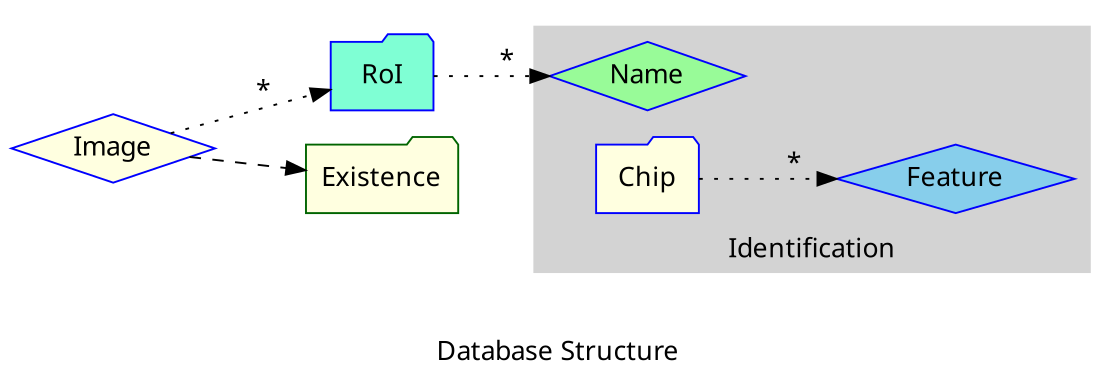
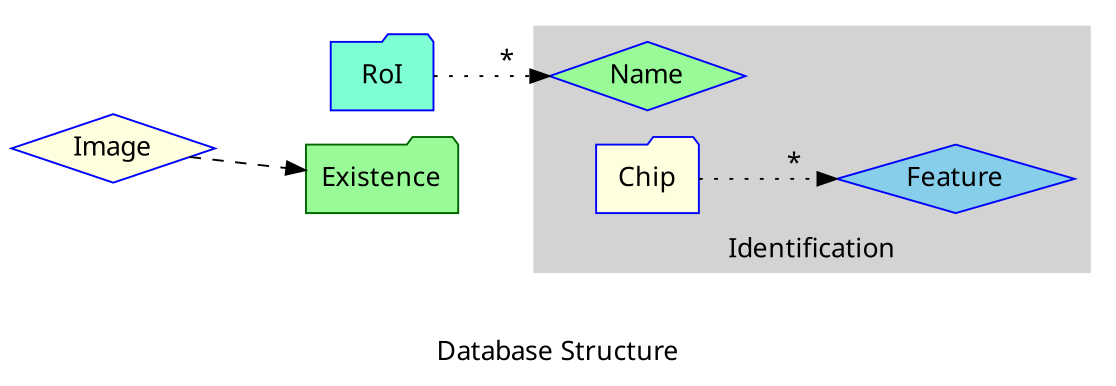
edge "Image" -> "RoI": removed, label "*"
node "Existence": fillcolor lightyellow -> palegreen
